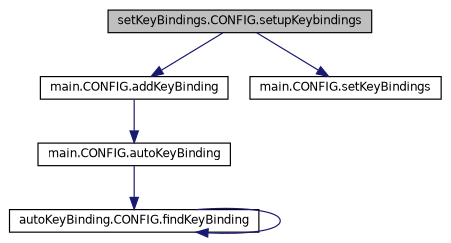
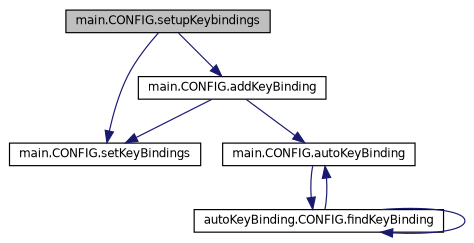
node "setKeyBindings.CONFIG.setupKeybindings": label "setKeyBindings.CONFIG.setupKeybindings" -> "main.CONFIG.setupKeybindings"
edge "main.CONFIG.addKeyBinding" -> "main.CONFIG.setKeyBindings": added
edge "autoKeyBinding.CONFIG.findKeyBinding" -> "main.CONFIG.autoKeyBinding": added
